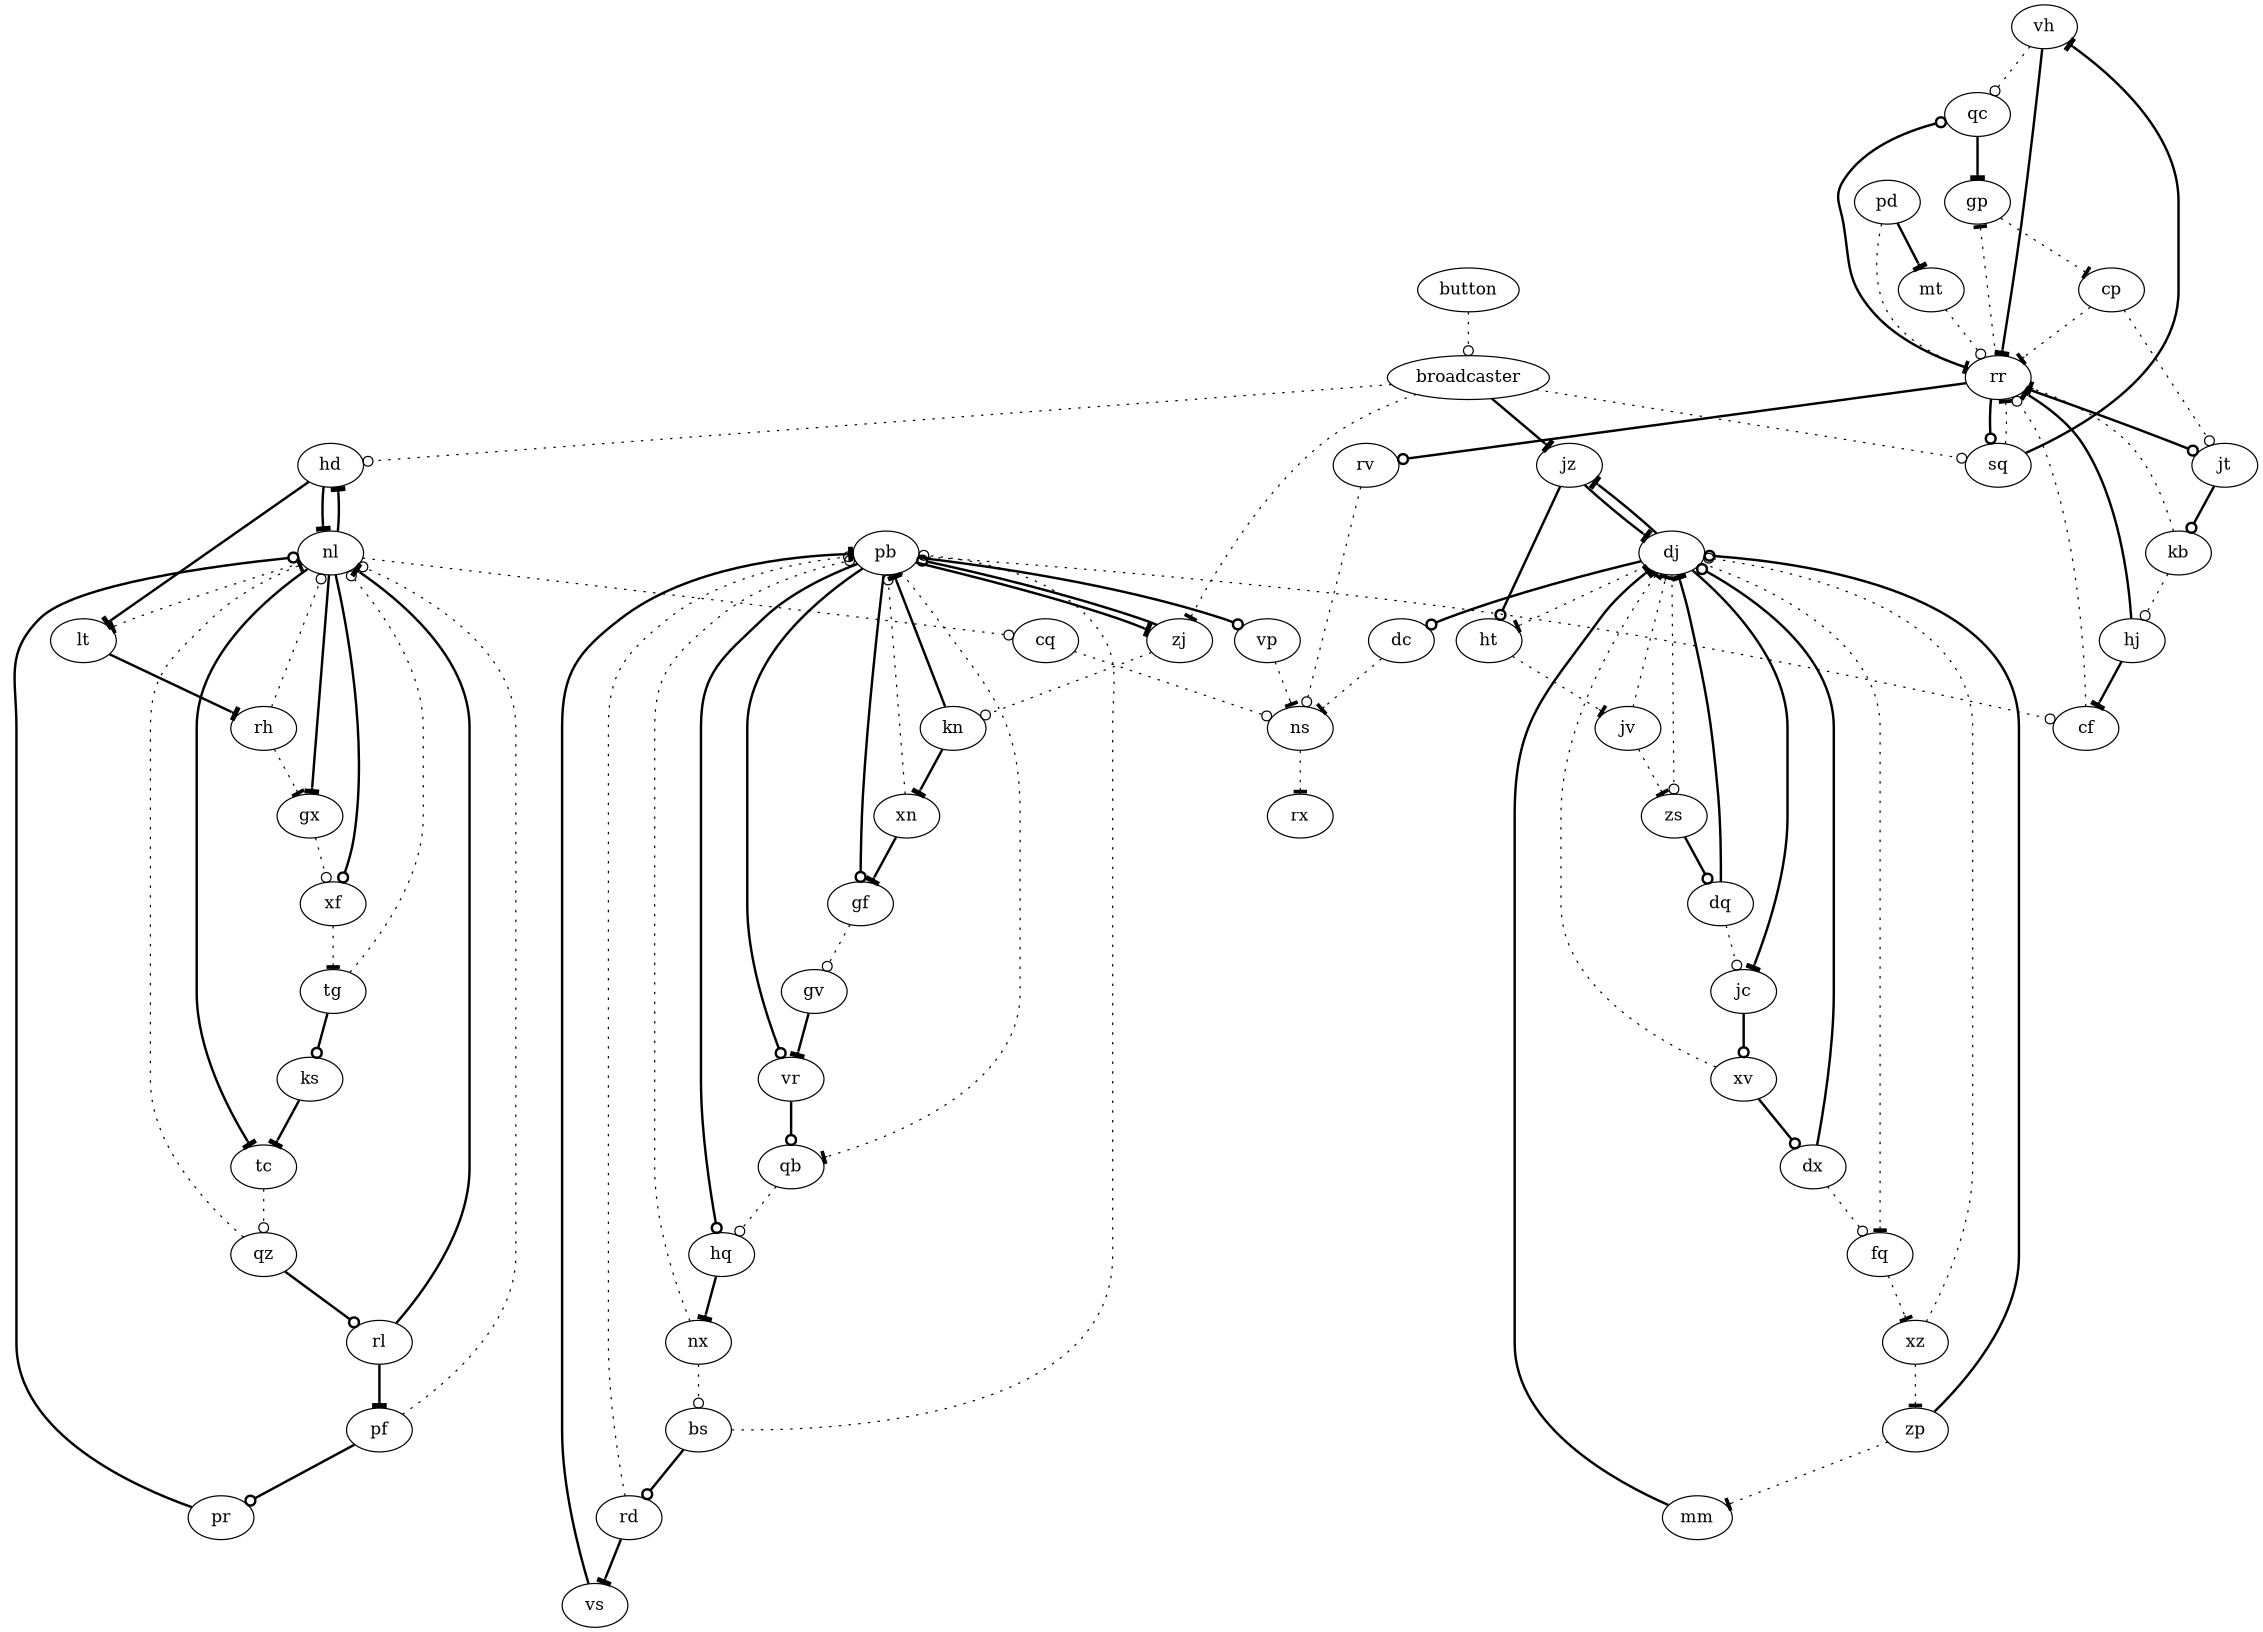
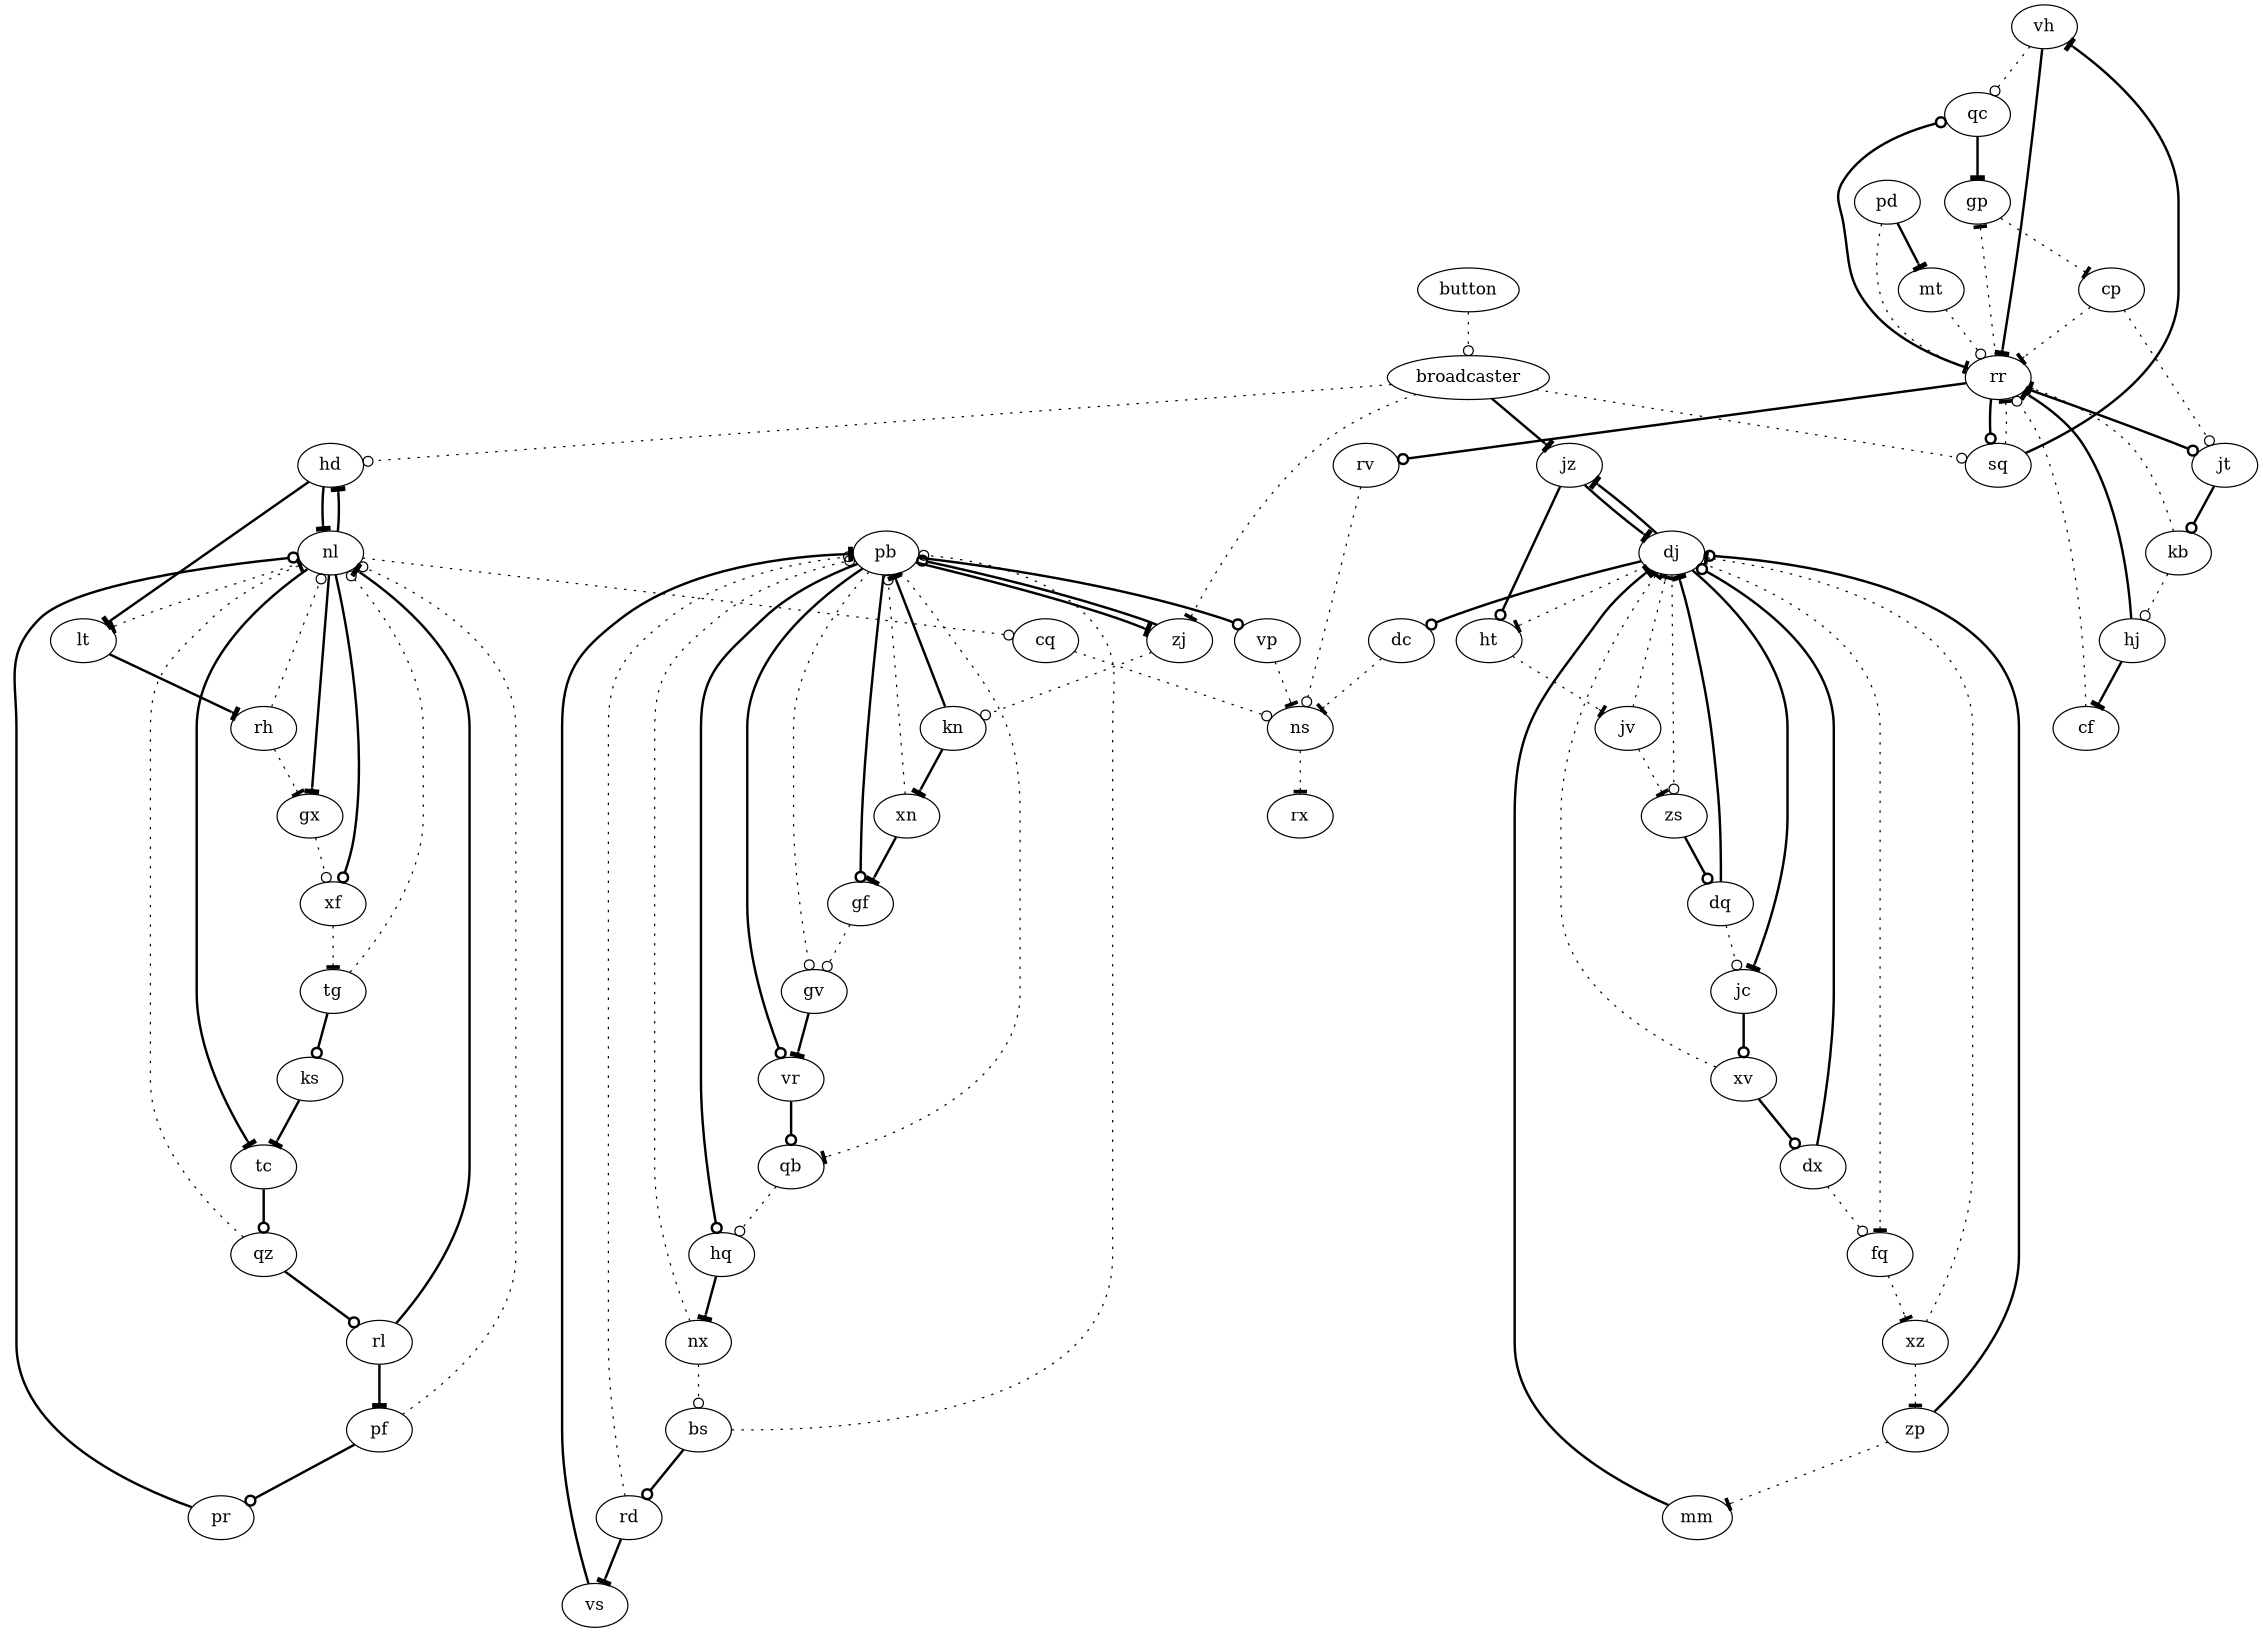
edge "pb" -> "cf": now "pb" -> "gv"
edge "xz" -> "dj": arrowhead odot -> tee
edge "tc" -> "qz": style dotted -> bold
